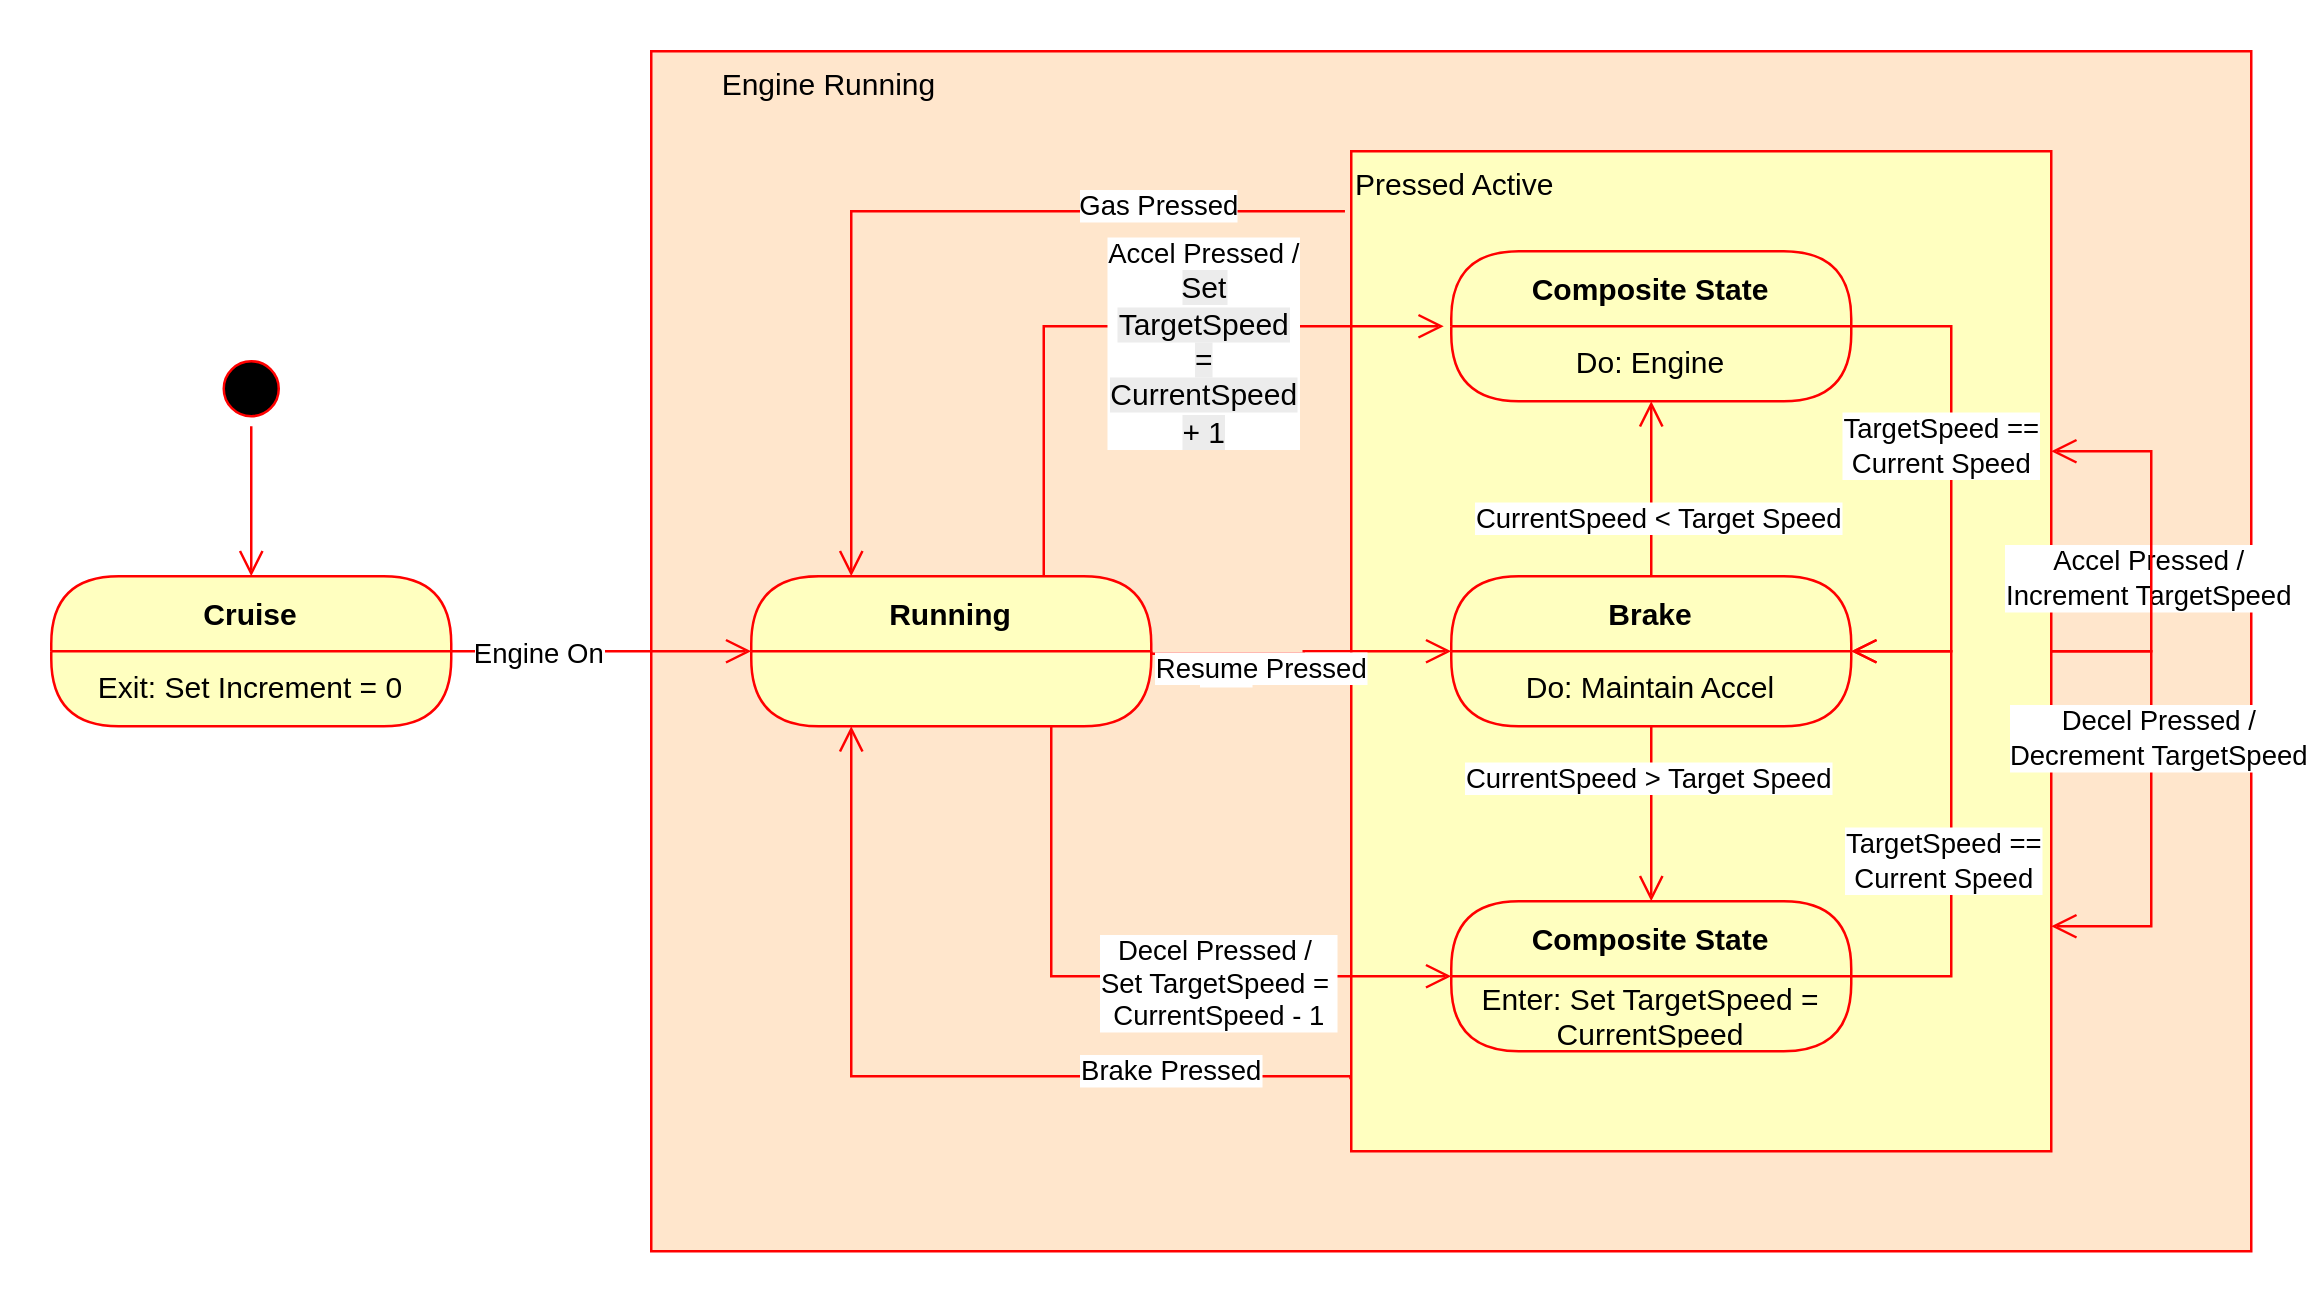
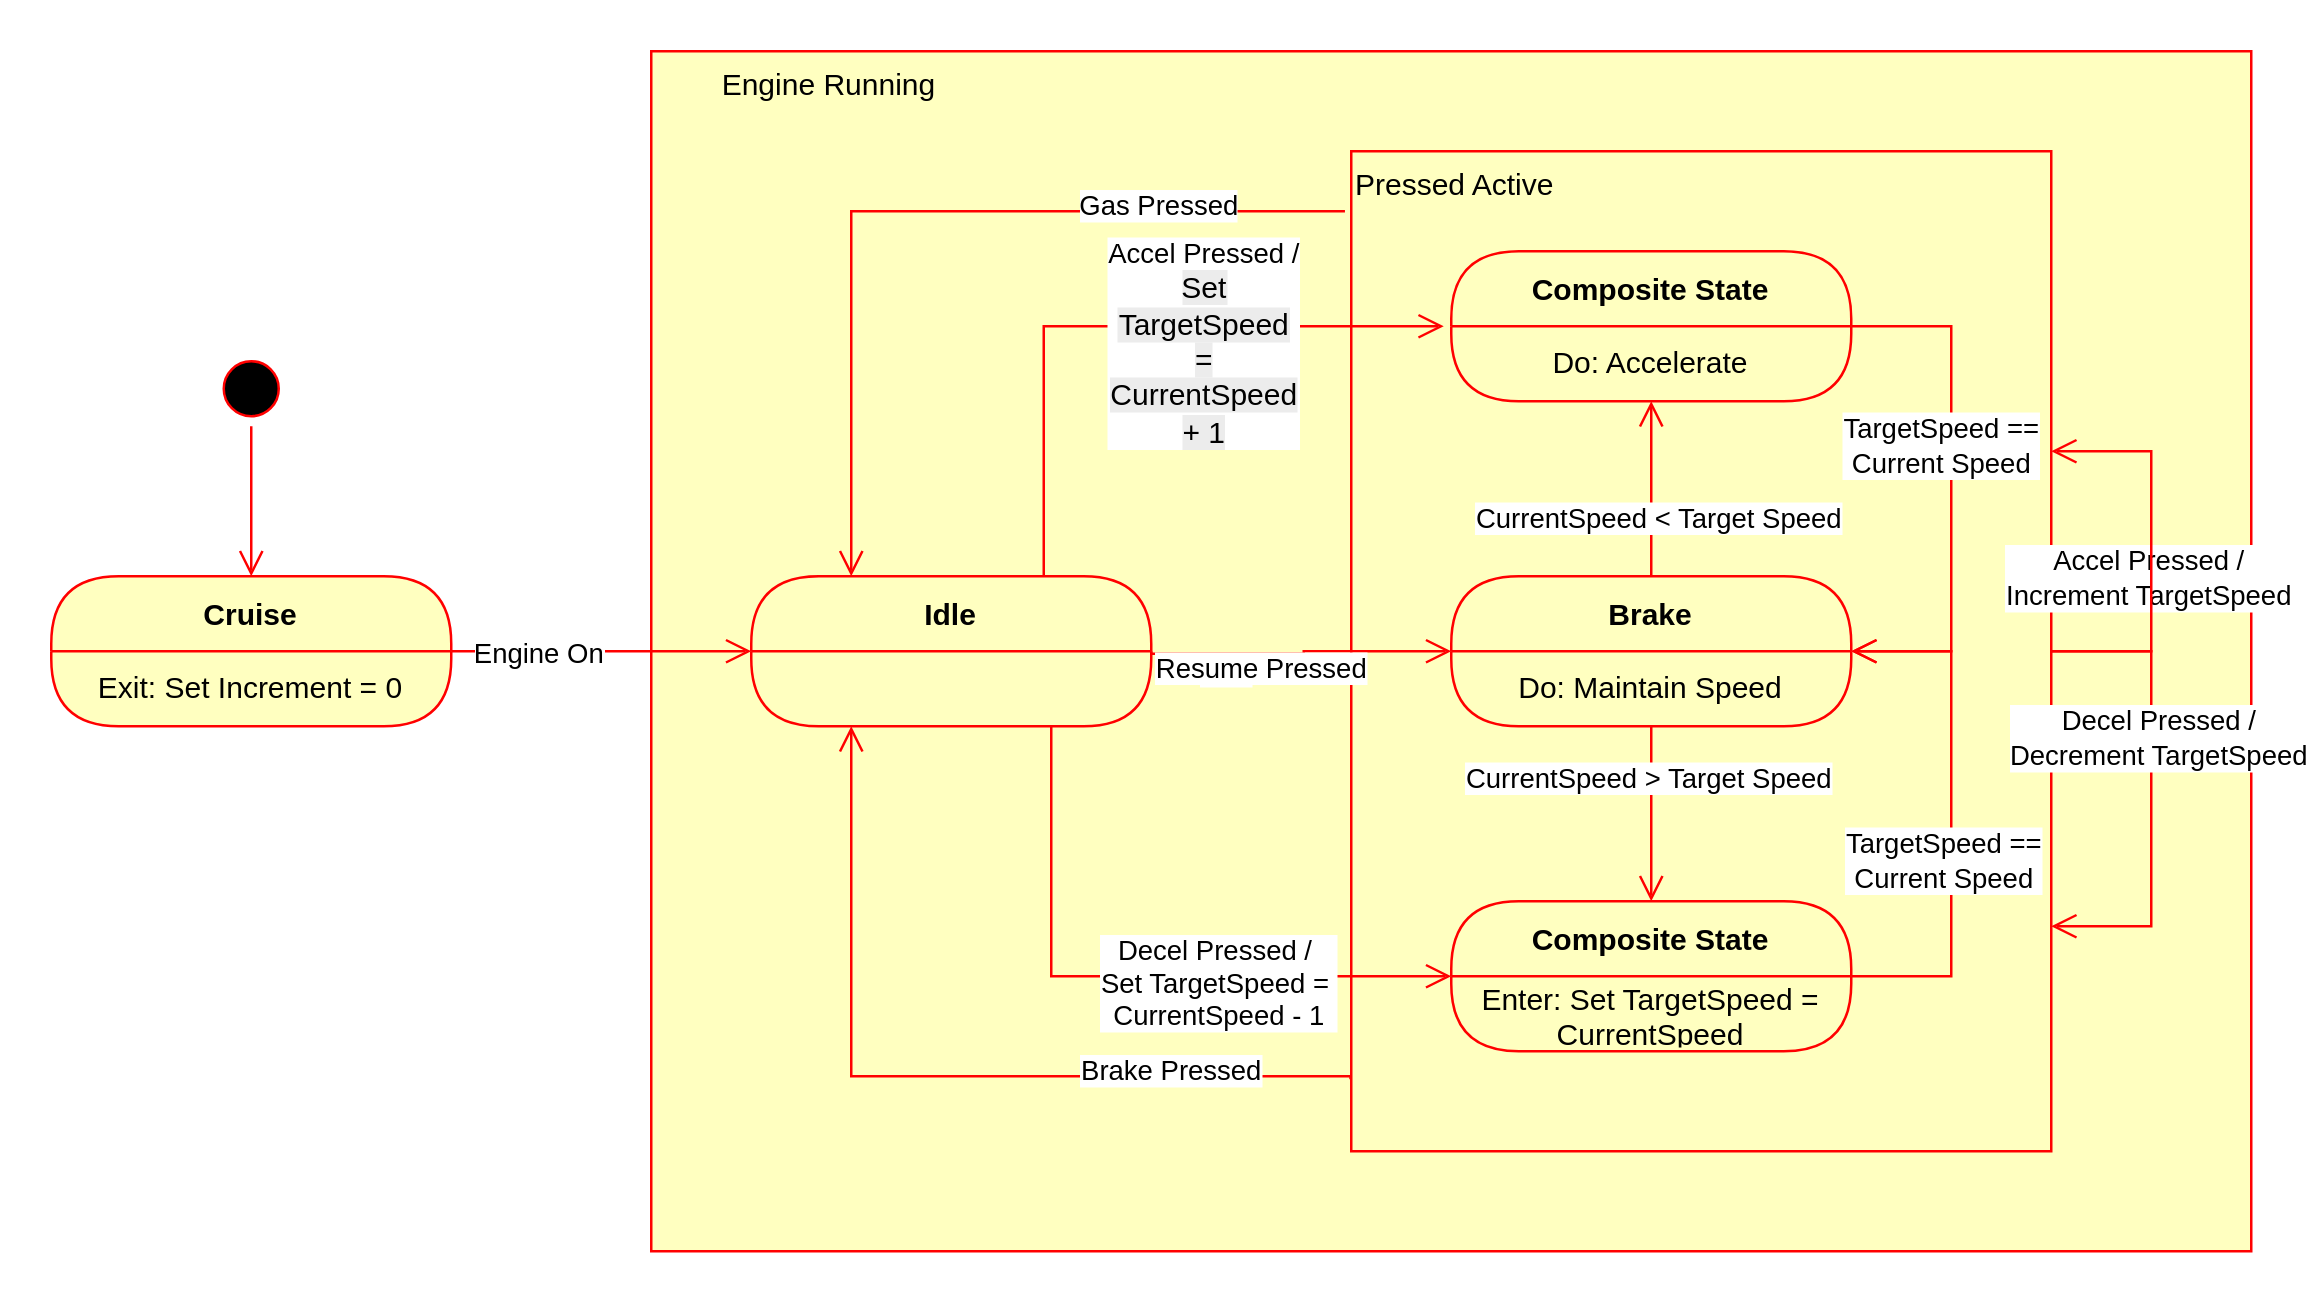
node "Engine Running": fillcolor #ffe6cc -> #ffffc0
node "Do: Engine": label "Do: Engine" -> "Do: Accelerate"
node "Running": label "Running" -> "Idle"
node "Do: Maintain Accel": label "Do: Maintain Accel" -> "Do: Maintain Speed"
